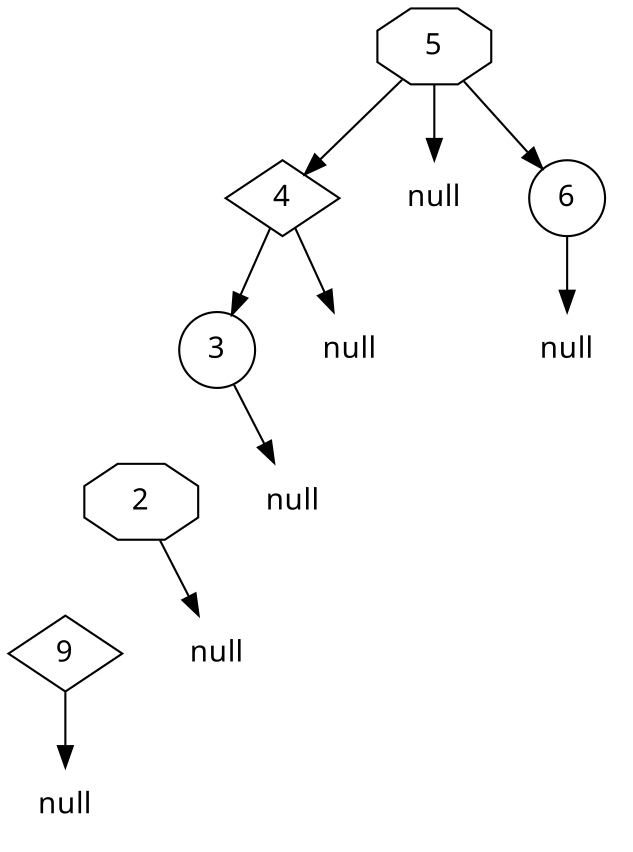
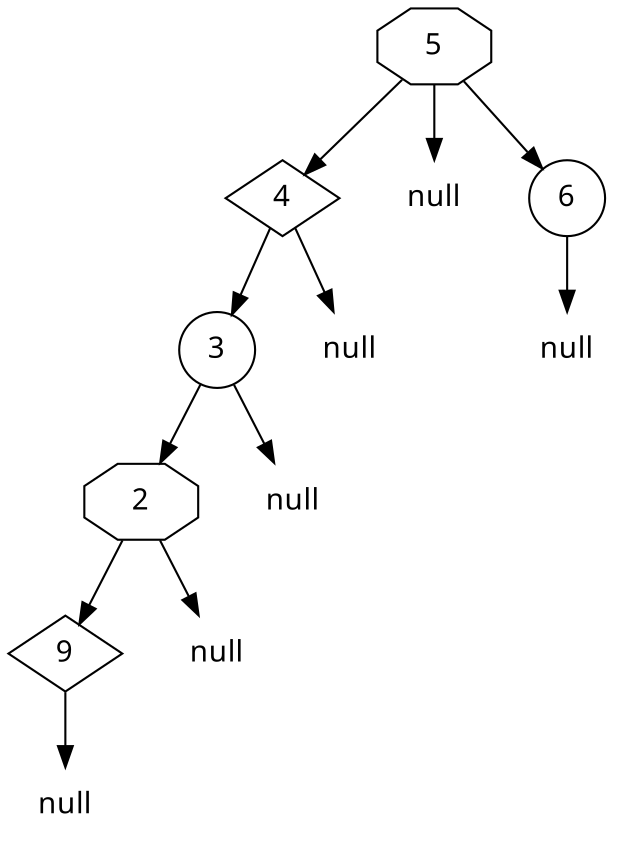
edge "3" -> "2": added
edge "2" -> "9": added
